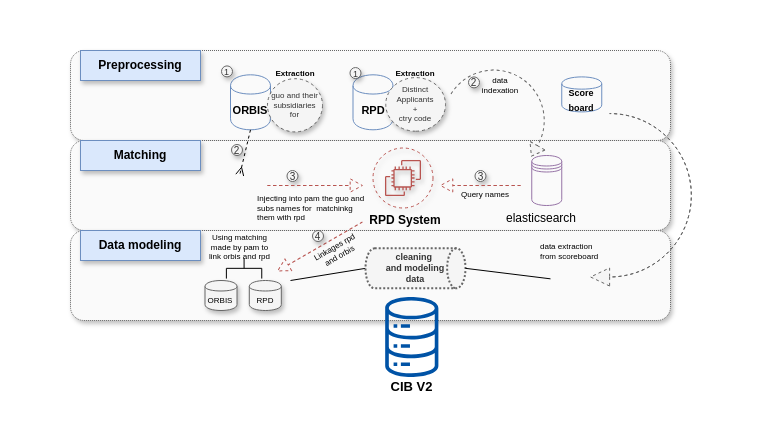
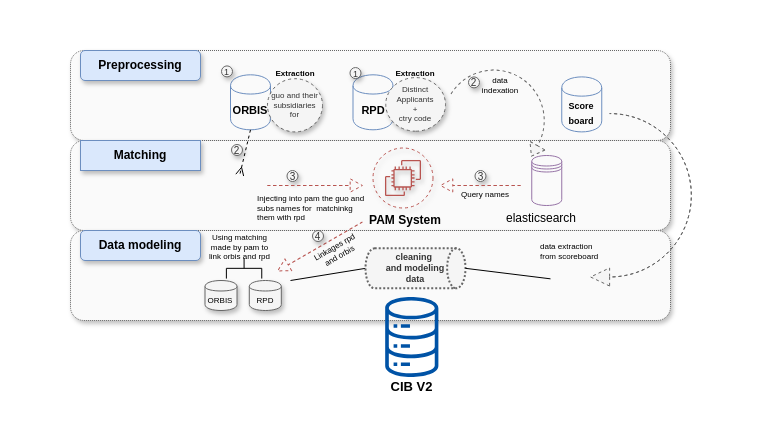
node "Preprocessing": shape rectangle -> rounded rectangle
node "Score board": size 40x35 -> 40x55
node "RPD System": label "RPD System" -> "PAM System"
node "Data modeling": shape rectangle -> rounded rectangle
